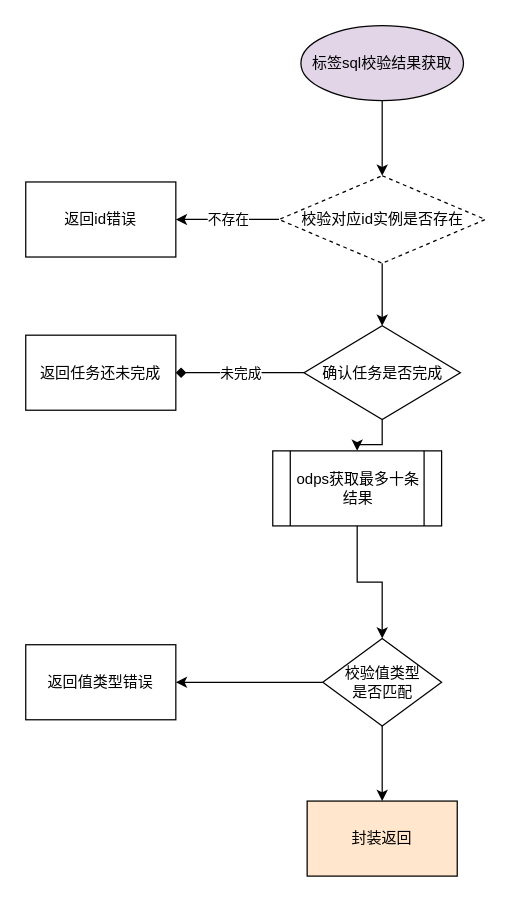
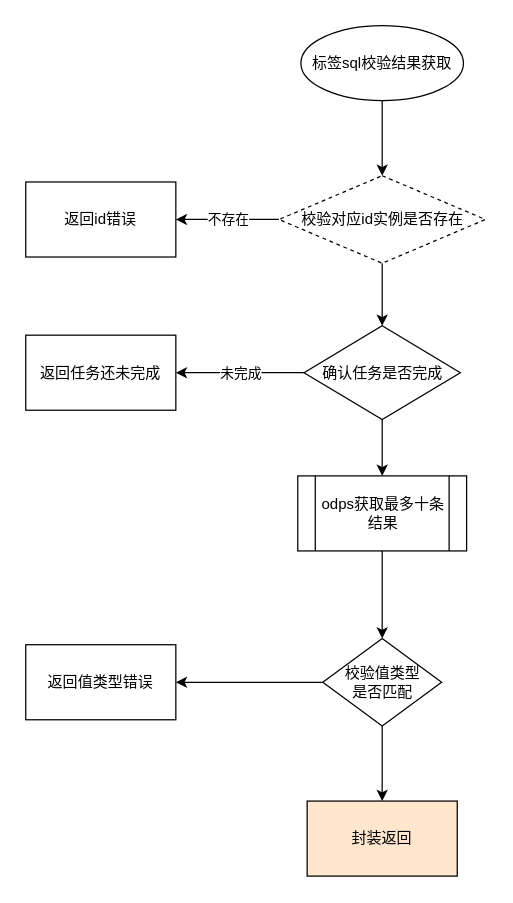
node "标签sql校验结果获取": fillcolor #e1d5e7 -> #ffffff
edge "确认任务是否完成" -> "返回任务还未完成": arrowhead diamond -> classic
node "odps获取最多十条结果": moved (357, 488) -> (382, 513)
